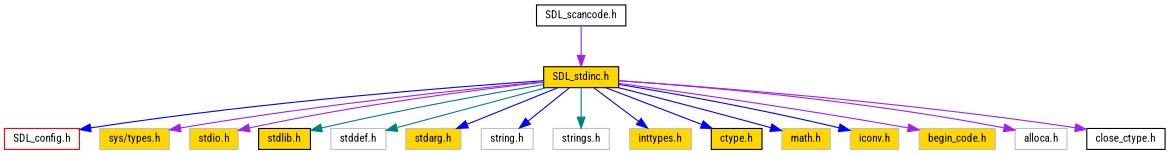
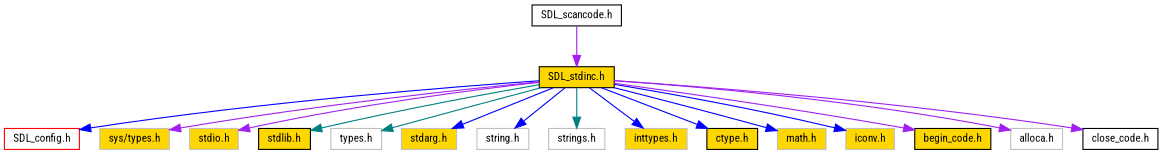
node "stddef.h": label "stddef.h" -> "types.h"
node "begin_code.h": color grey75 -> black
node "close_ctype.h": label "close_ctype.h" -> "close_code.h"
